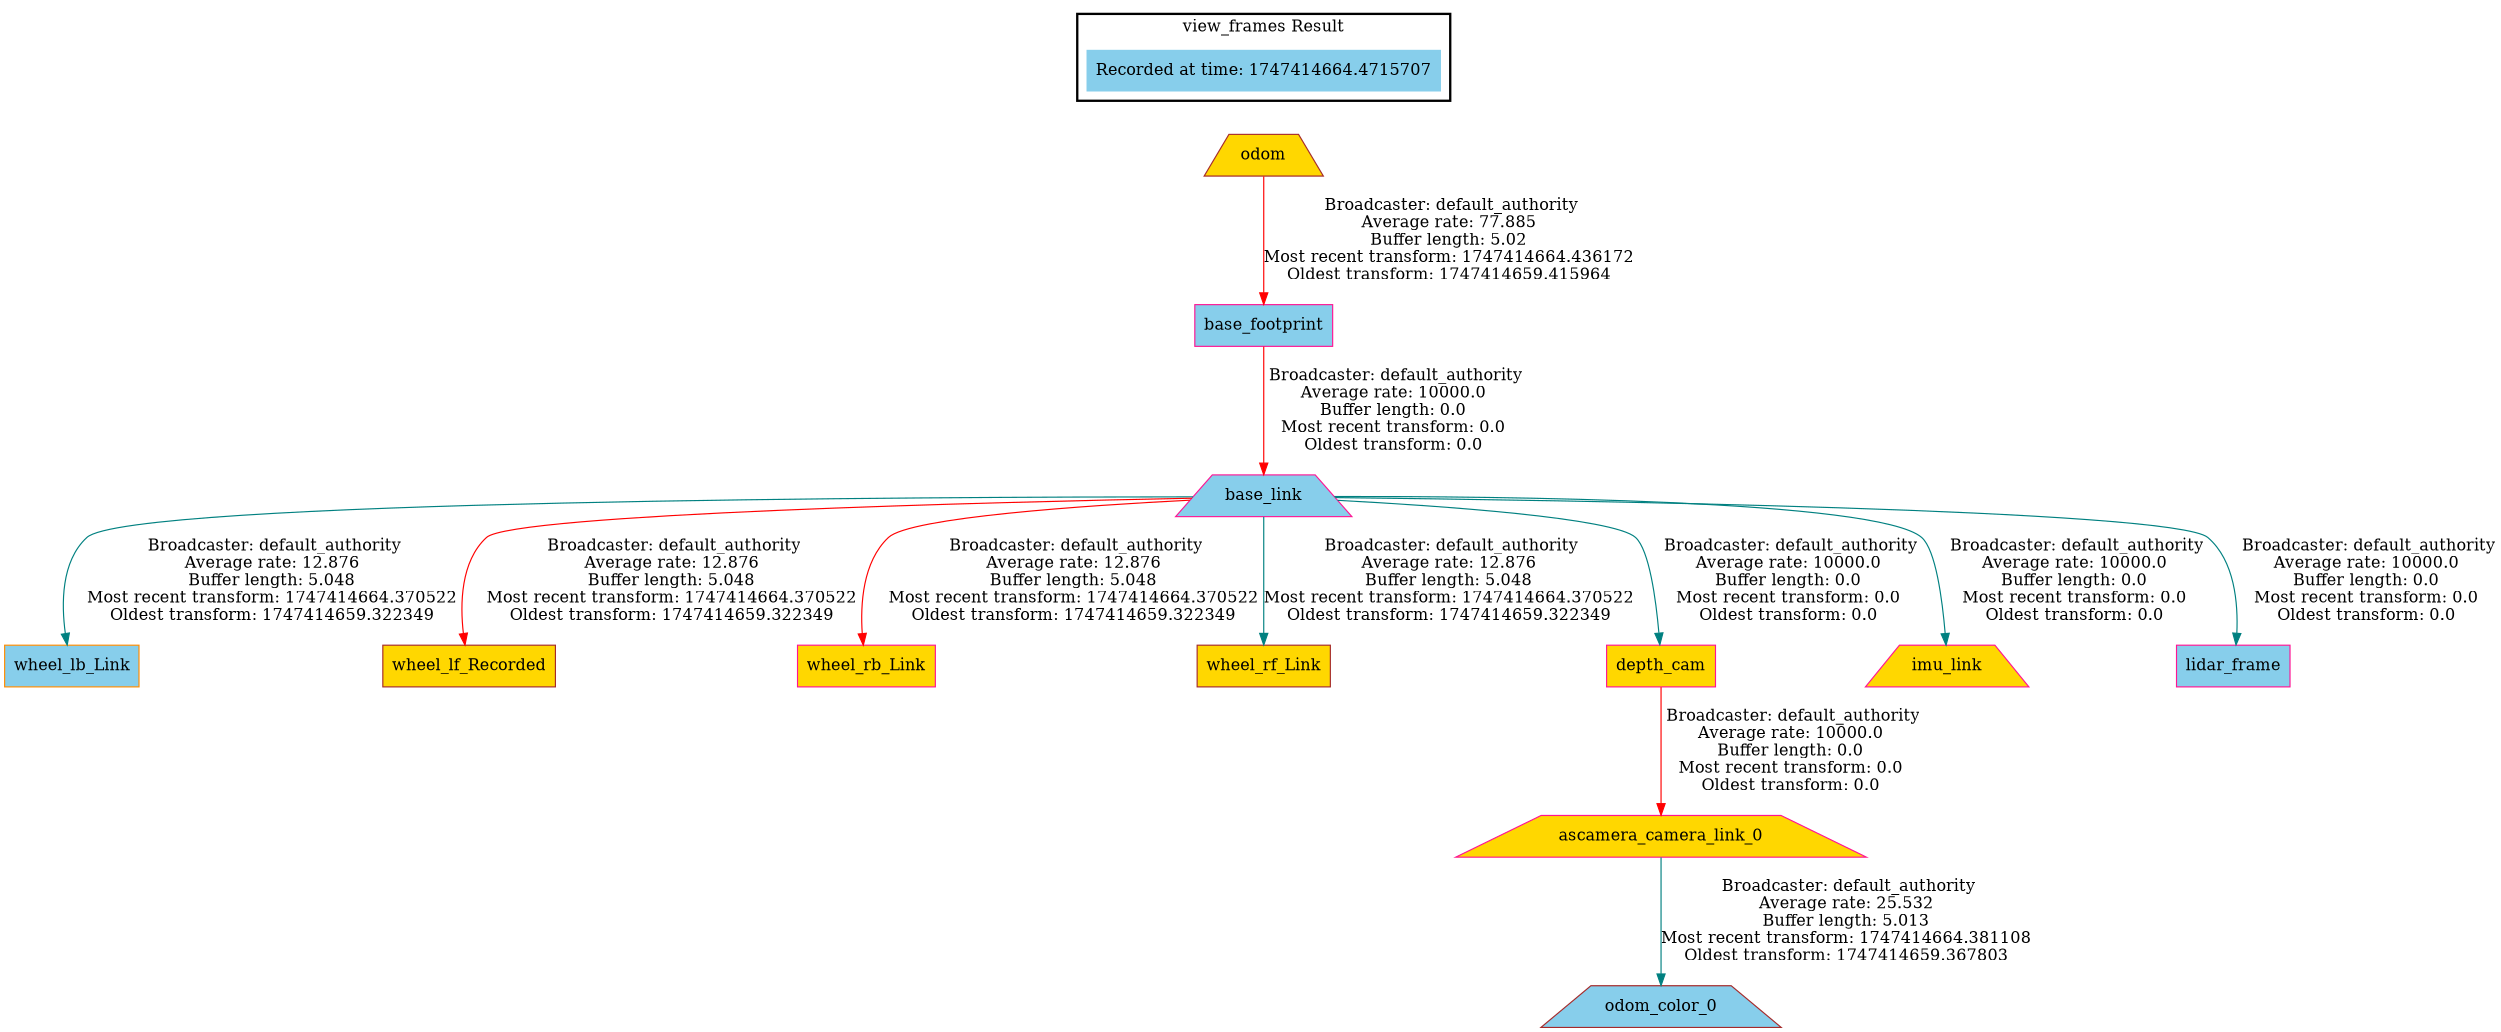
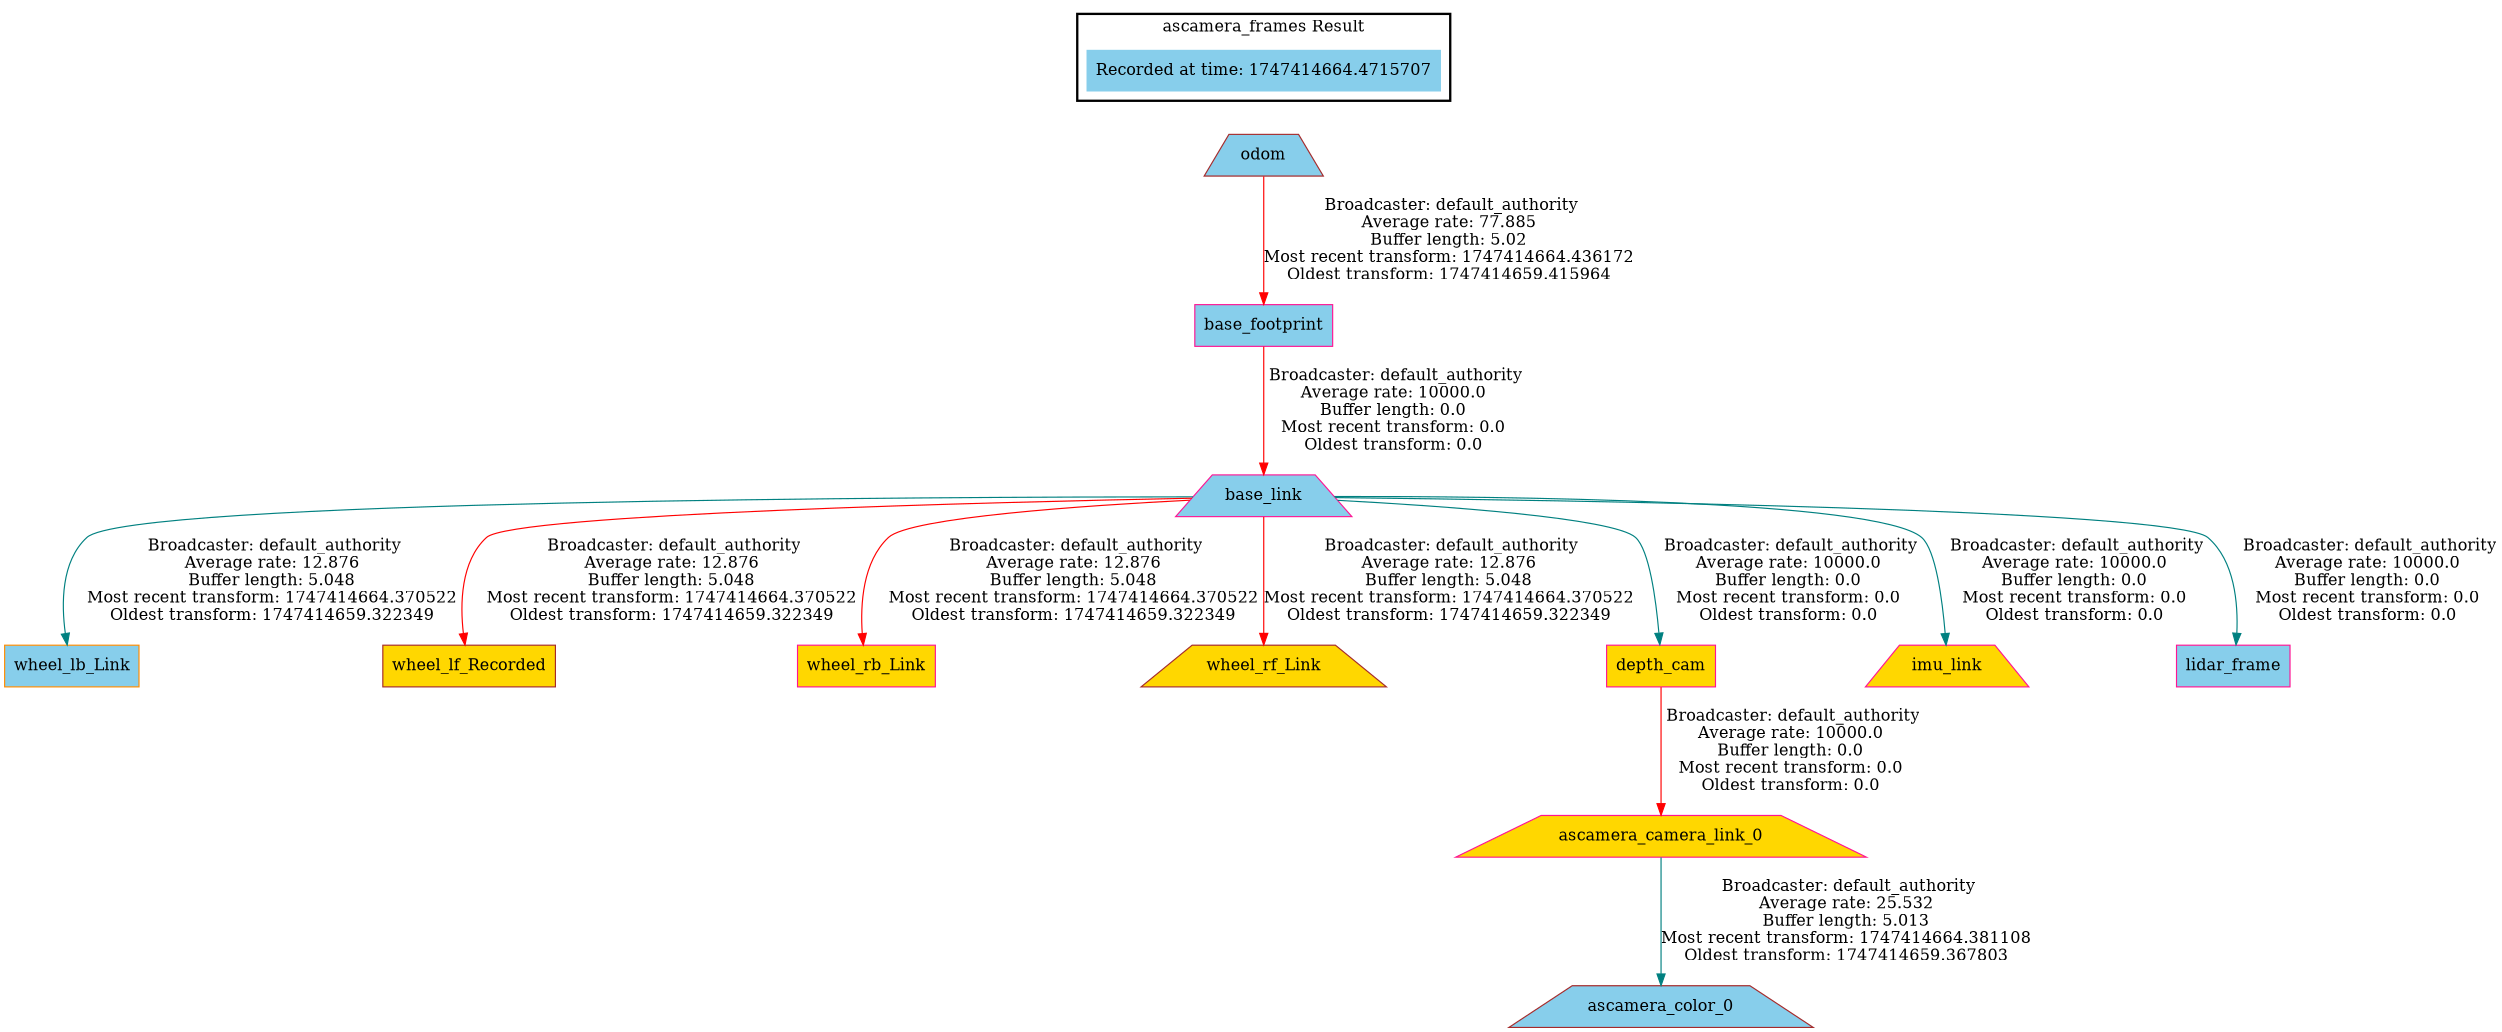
cluster "view_frames Result": label "view_frames Result" -> "ascamera_frames Result"
node "odom": fillcolor gold -> skyblue
edge "base_link" -> "wheel_rf_Link": color teal -> red
node "wheel_rf_Link": shape box -> trapezium
node "odom_color_0": label "odom_color_0" -> "ascamera_color_0"
